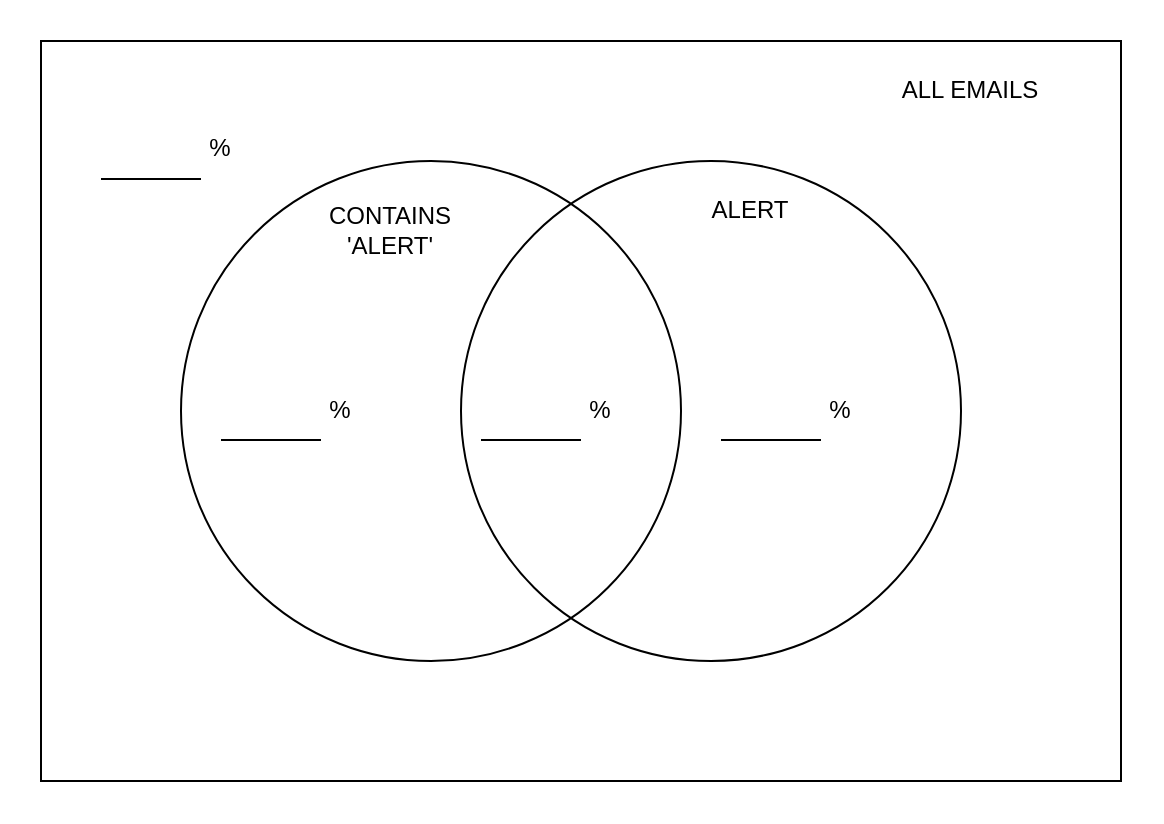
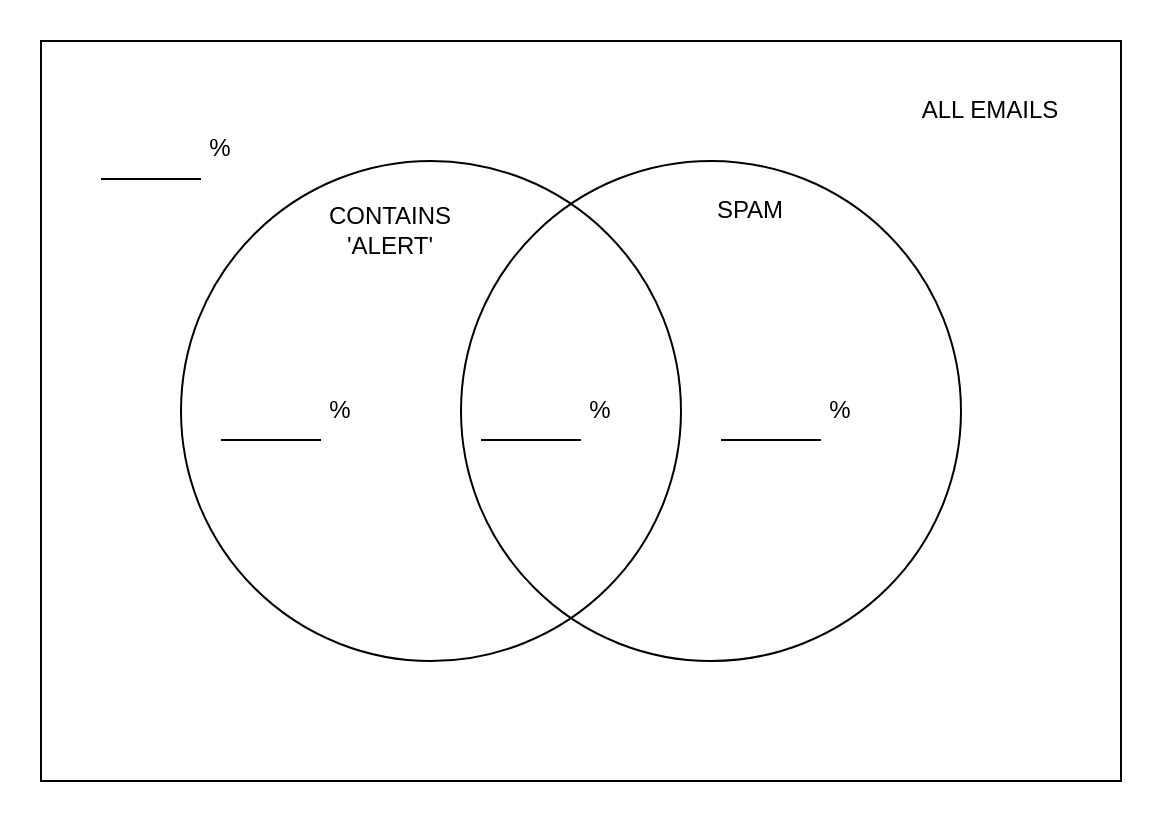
node "ALL EMAILS": moved (971, 91) -> (991, 111)
node "ALERT": label "ALERT" -> "SPAM"
